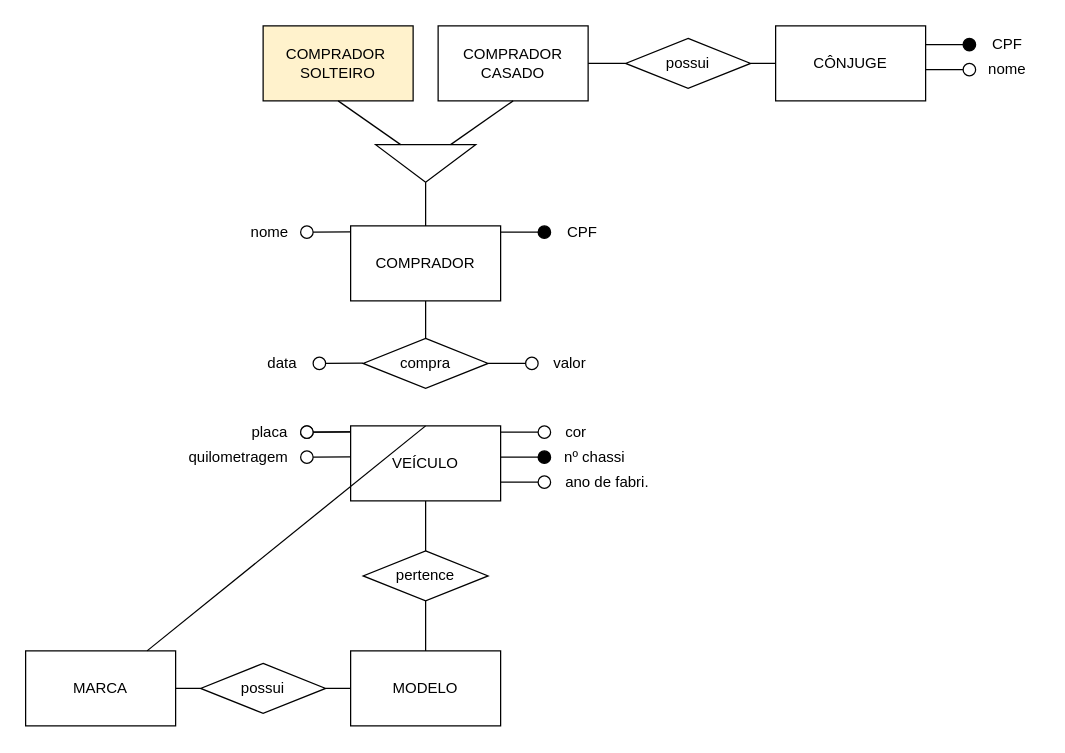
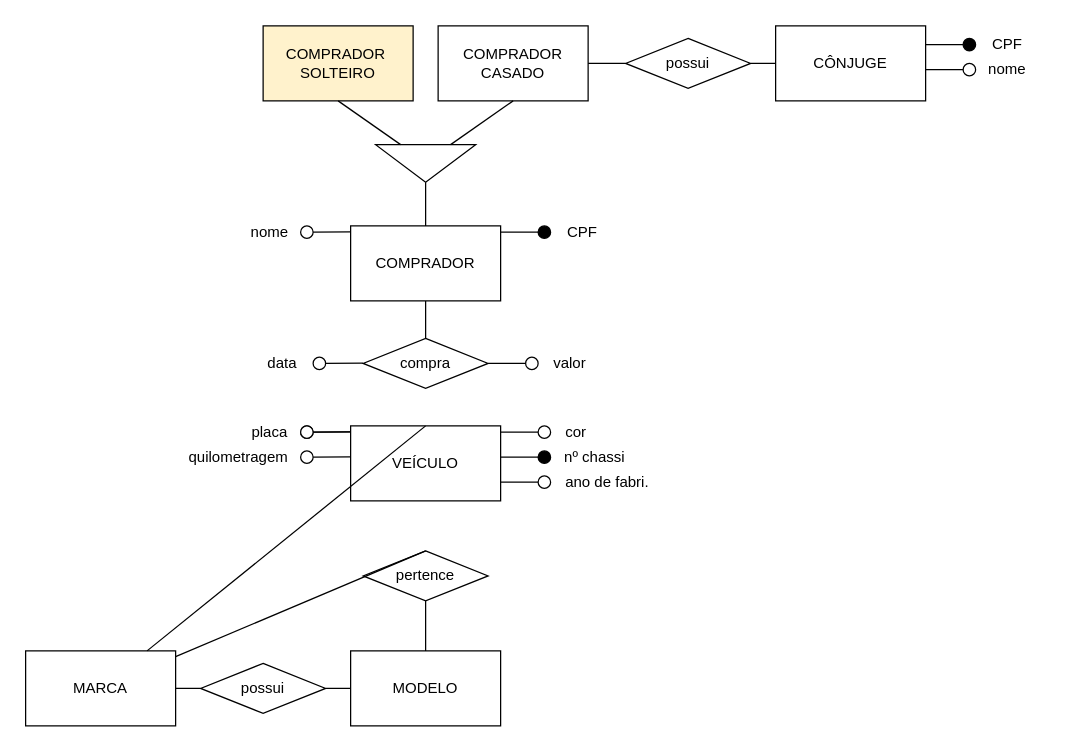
edge "VEÍCULO" -- "pertence": now "MARCA" -- "pertence"
